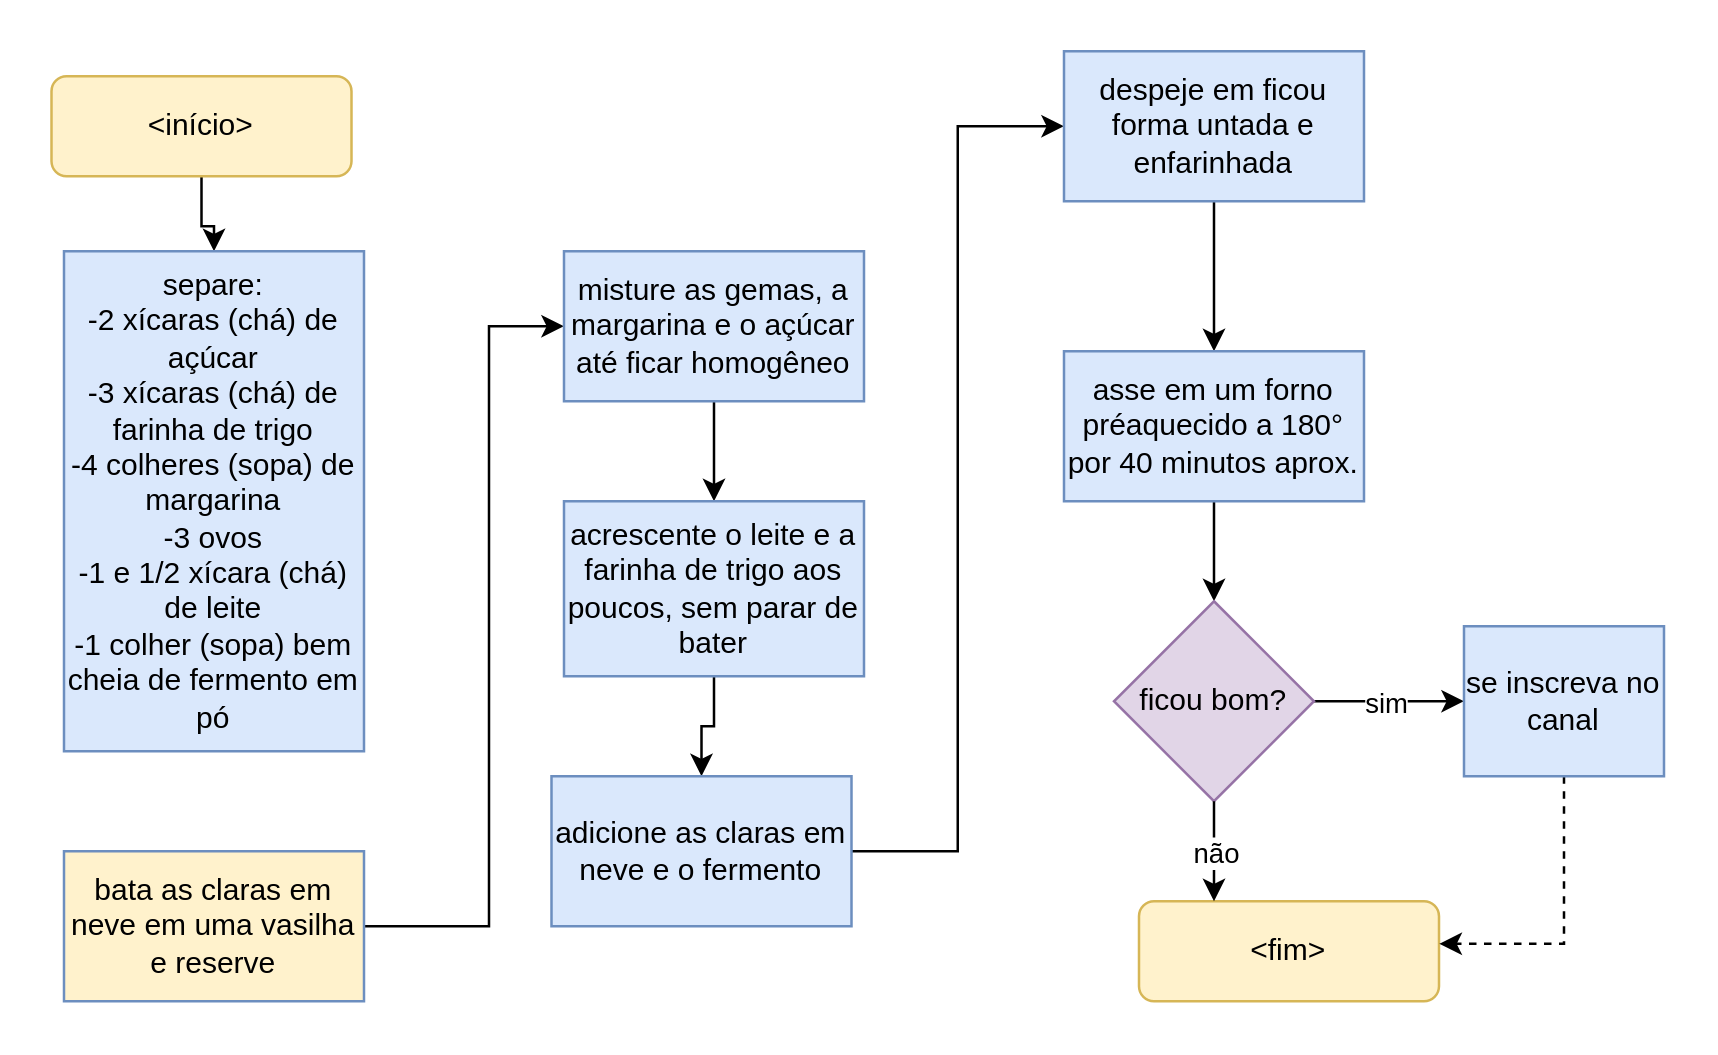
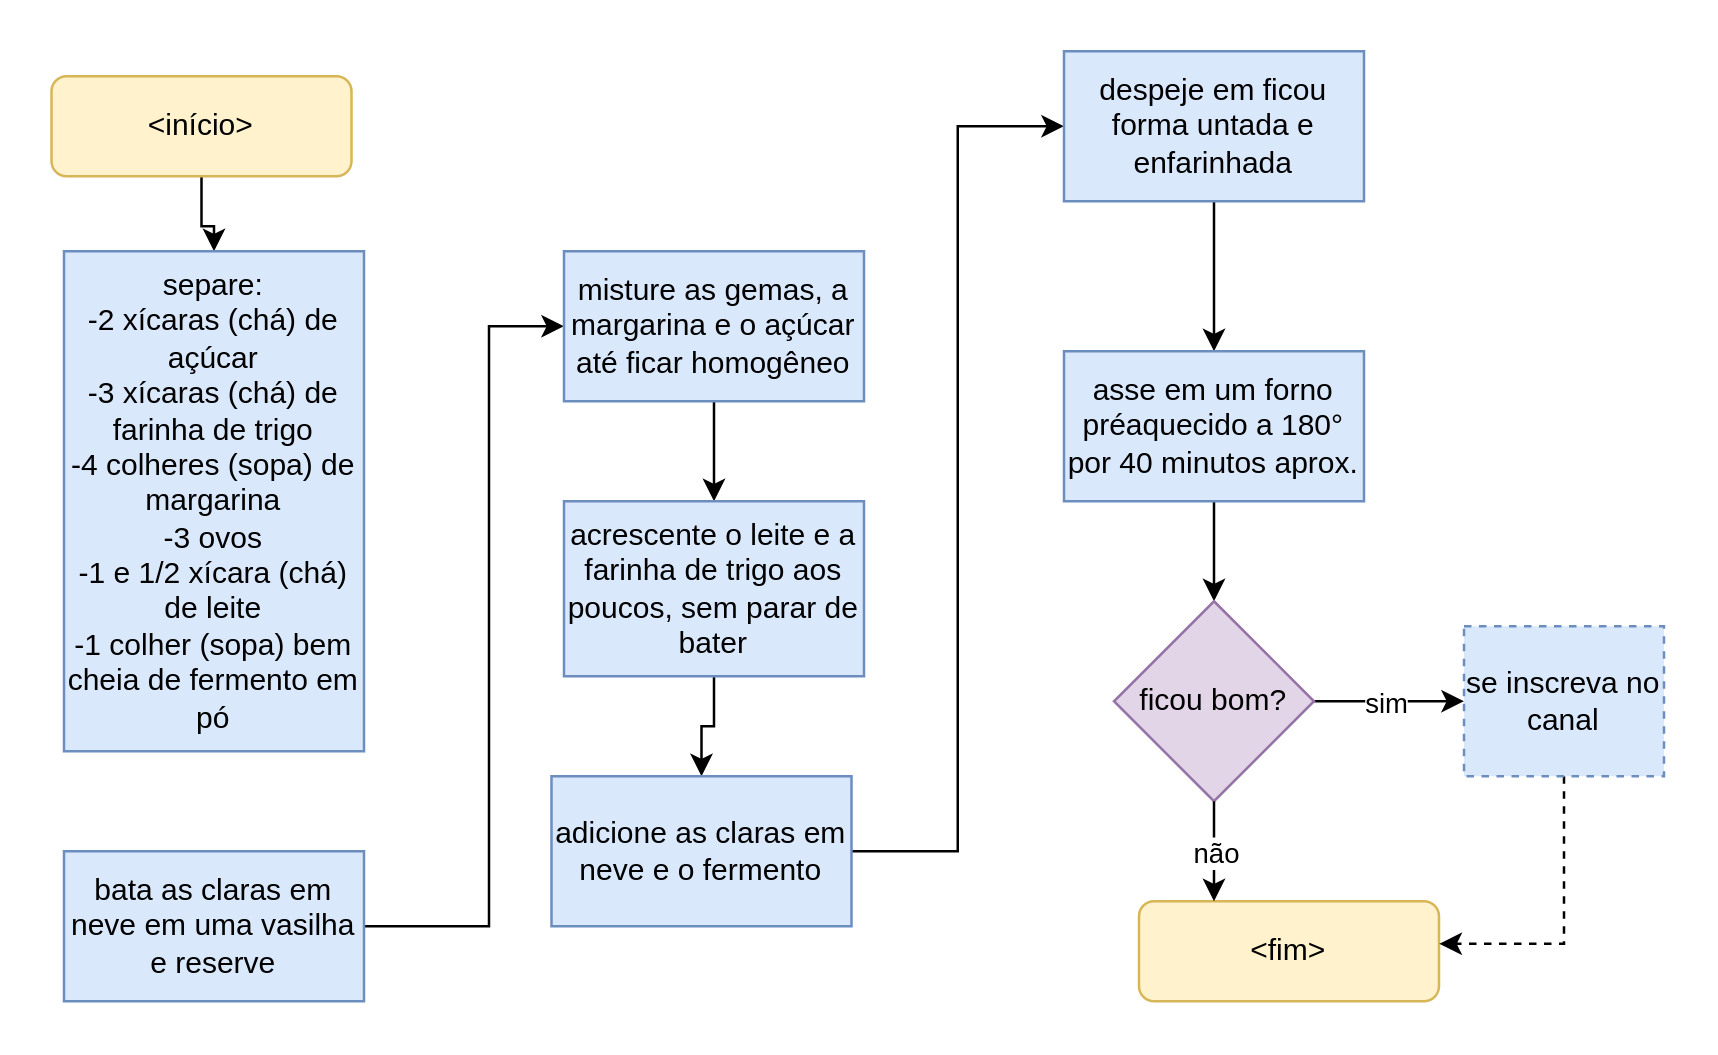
node "se inscreva no canal": style solid -> dashed
node "bata as claras em neve em uma vasilha e reserve": fillcolor #fff2cc -> #dae8fc
